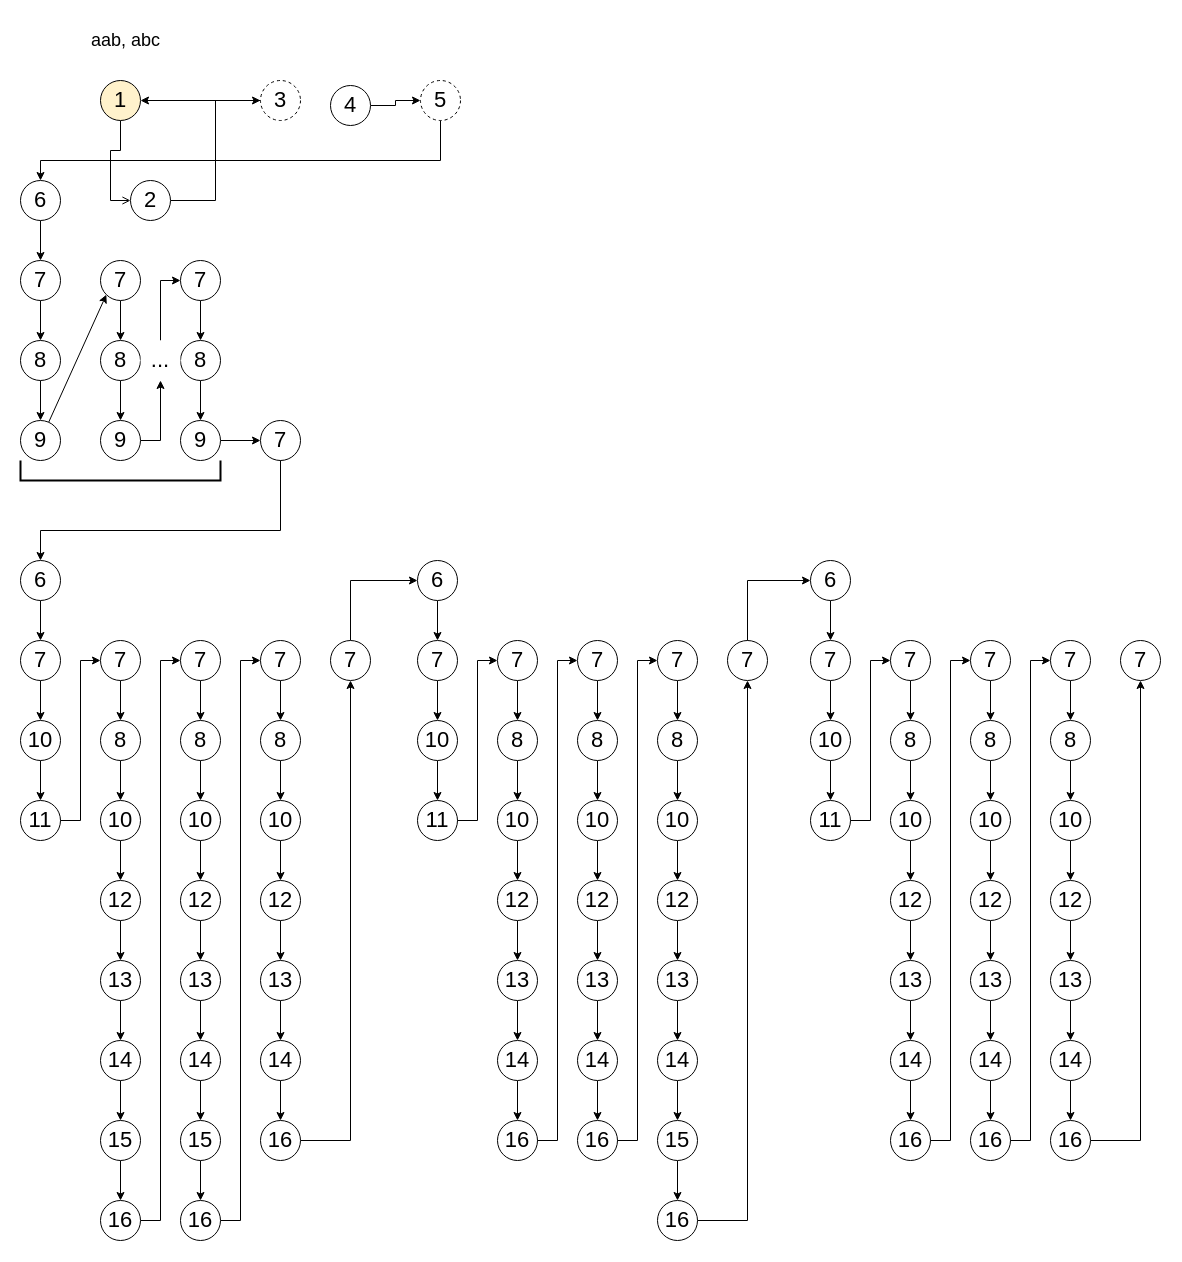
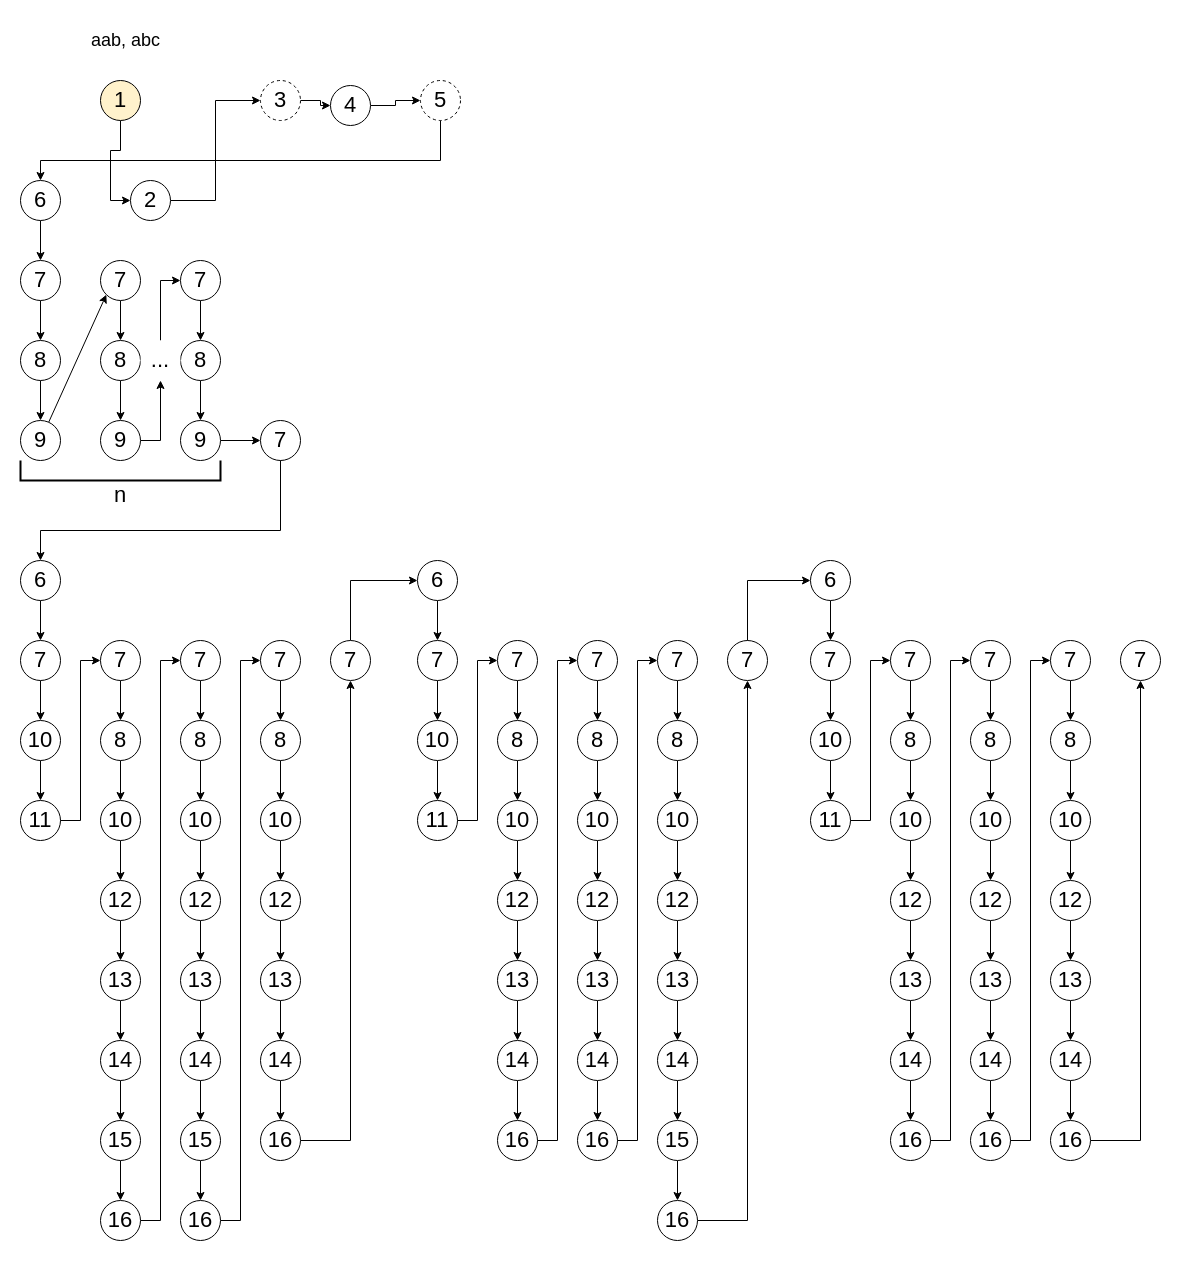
edge "3" -> "1": now "3" -> "4"
edge "1" -> "2": arrowhead open -> classic
node "n": added
